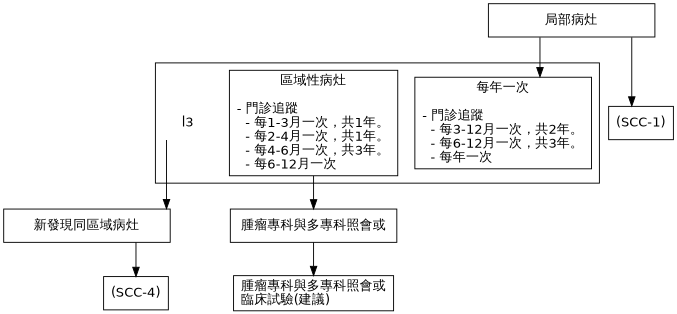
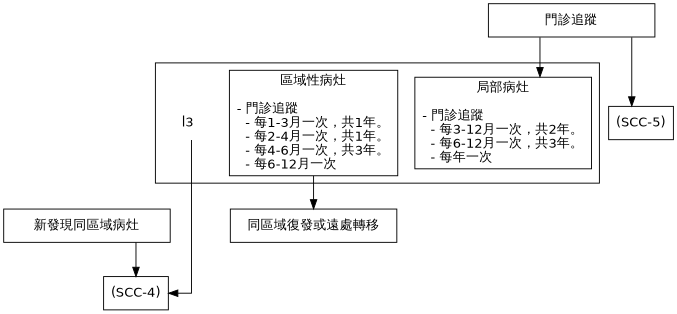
node "局部病灶": label "局部病灶" -> "門診追蹤"
node "每年一次 - 門診追蹤 - 每3-12月一次，共2年。 - 每6-12月一次，共3年。 - 每年一次": label "每年一次 - 門診追蹤 - 每3-12月一次，共2年。 - 每6-12月一次，共3年。 - 每年一次" -> "局部病灶 - 門診追蹤 - 每3-12月一次，共2年。 - 每6-12月一次，共3年。 - 每年一次"
node "(SCC-1)": label "(SCC-1)" -> "(SCC-5)"
edge "l3" -> "新發現同區域病灶": now "l3" -> "(SCC-4)"
node "腫瘤專科與多專科照會或": label "腫瘤專科與多專科照會或" -> "同區域復發或遠處轉移"
node "腫瘤專科與多專科照會或 臨床試驗(建議)": removed
